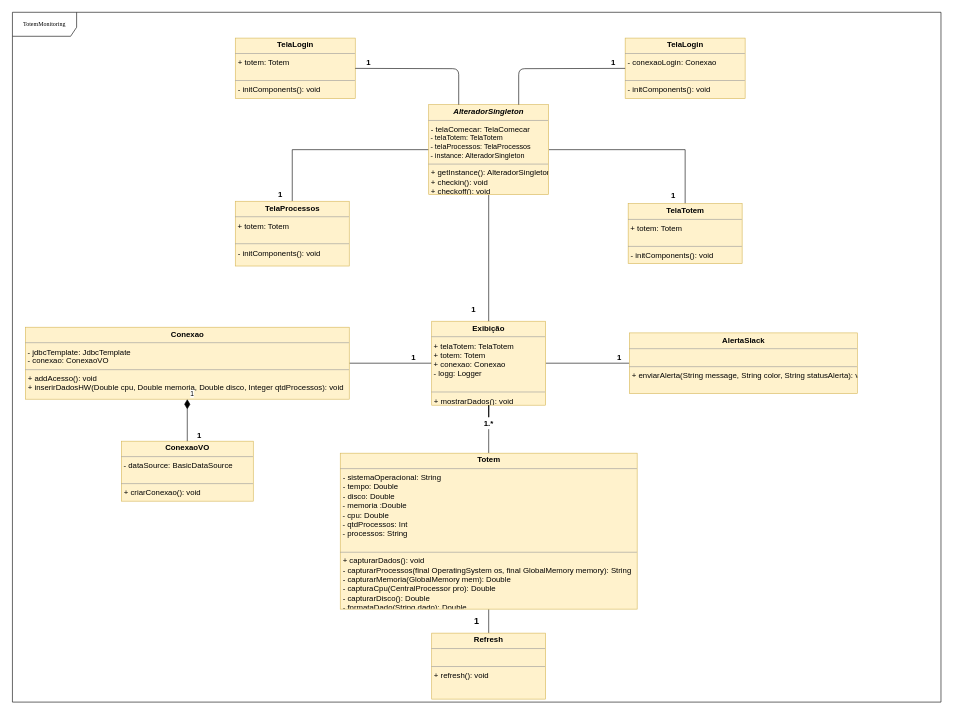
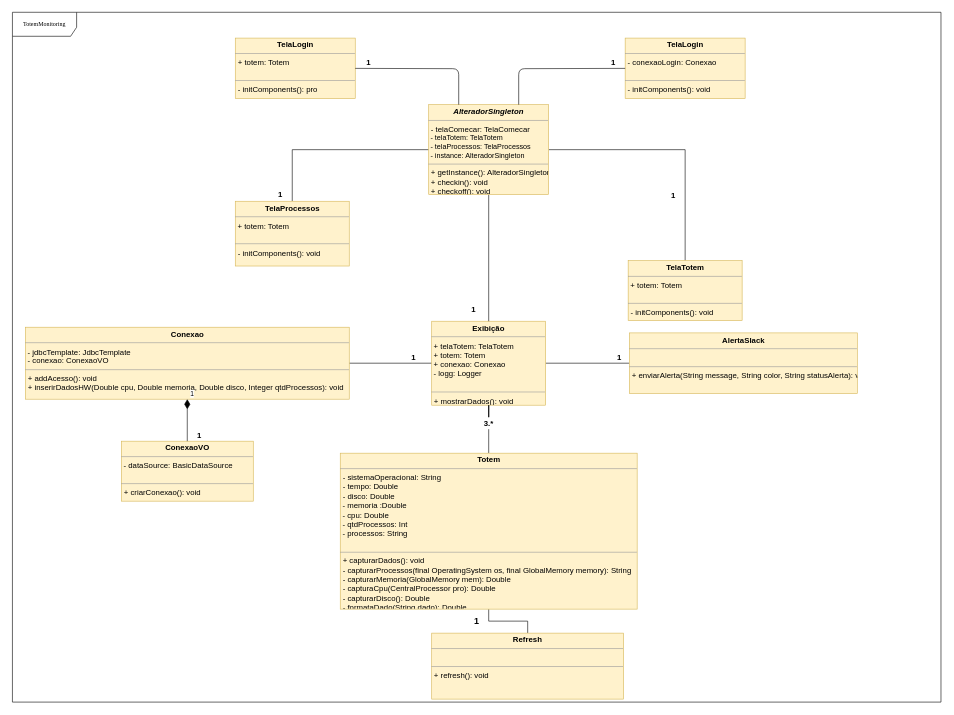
node "TelaLogin + totem: Totem - initComponents(): void": label "TelaLogin + totem: Totem - initComponents(): void" -> "TelaLogin + totem: Totem - initComponents(): pro"
node "TelaTotem + totem: Totem - initComponents(): void": moved (685, 234) -> (685, 291)
node "1.*": label "1.*" -> "3.*"
node "Refresh + refresh(): void": size 114x66 -> 192x66
